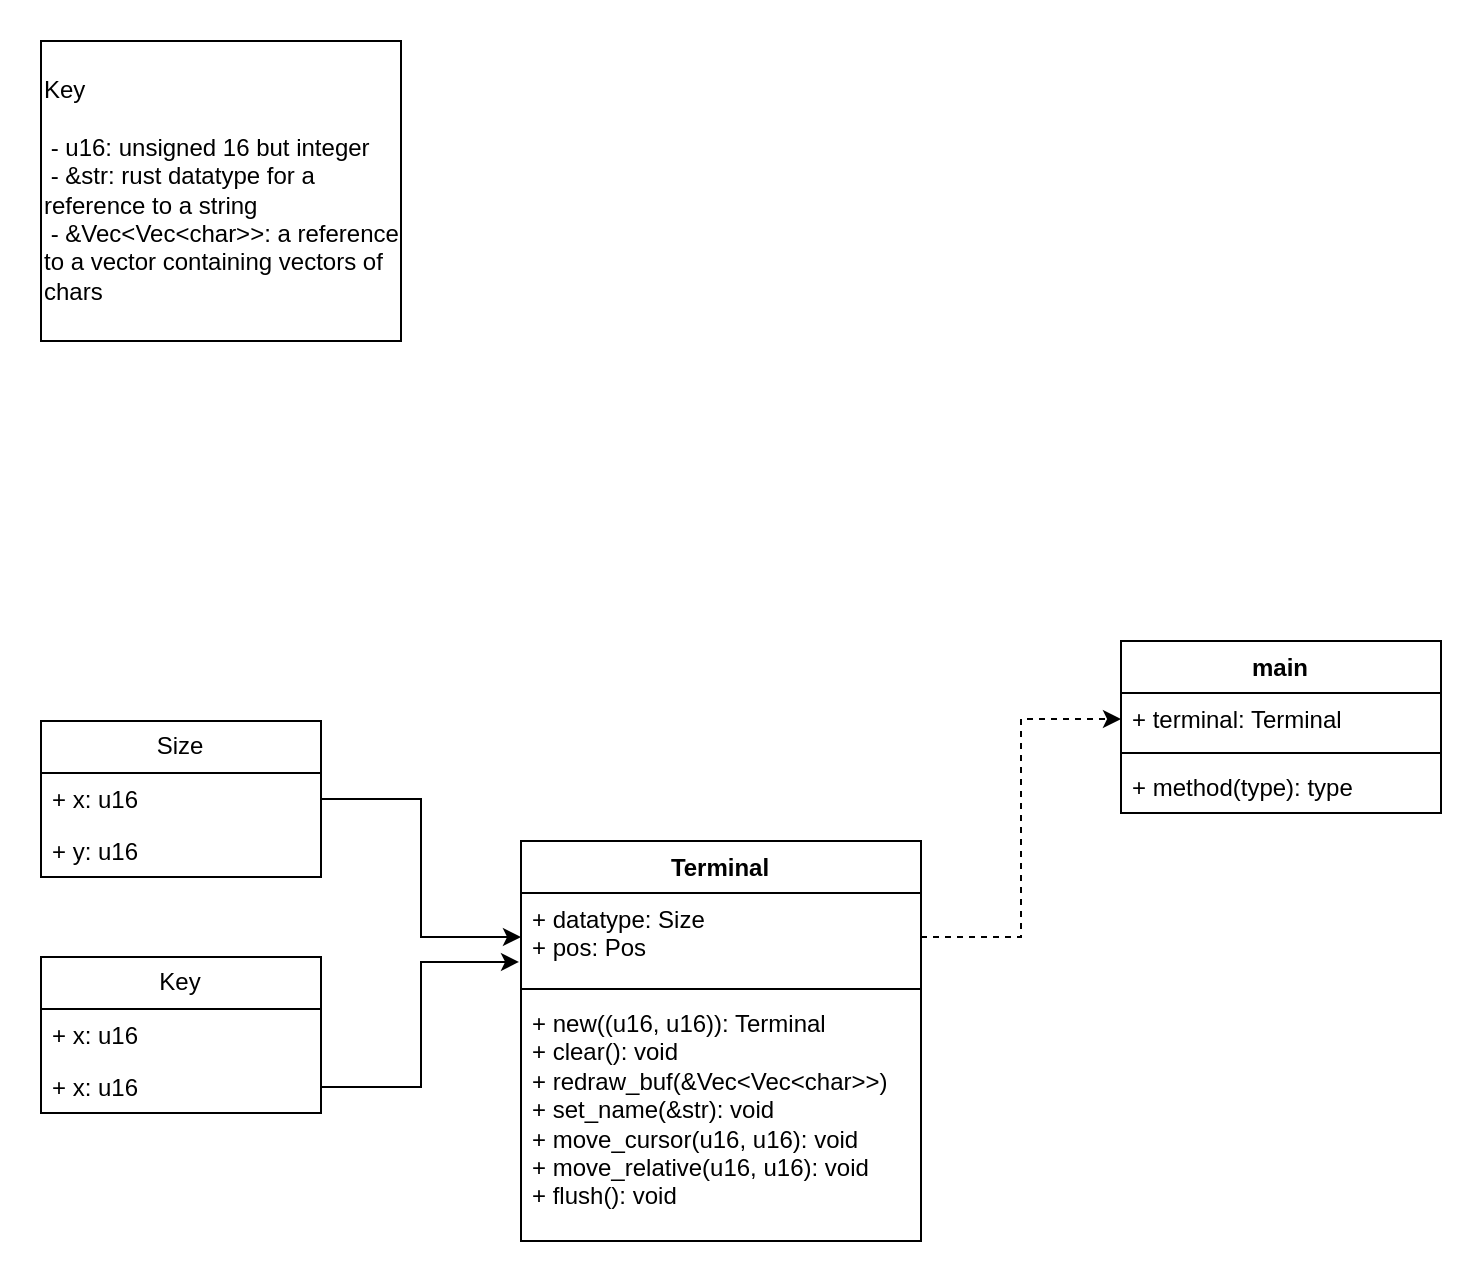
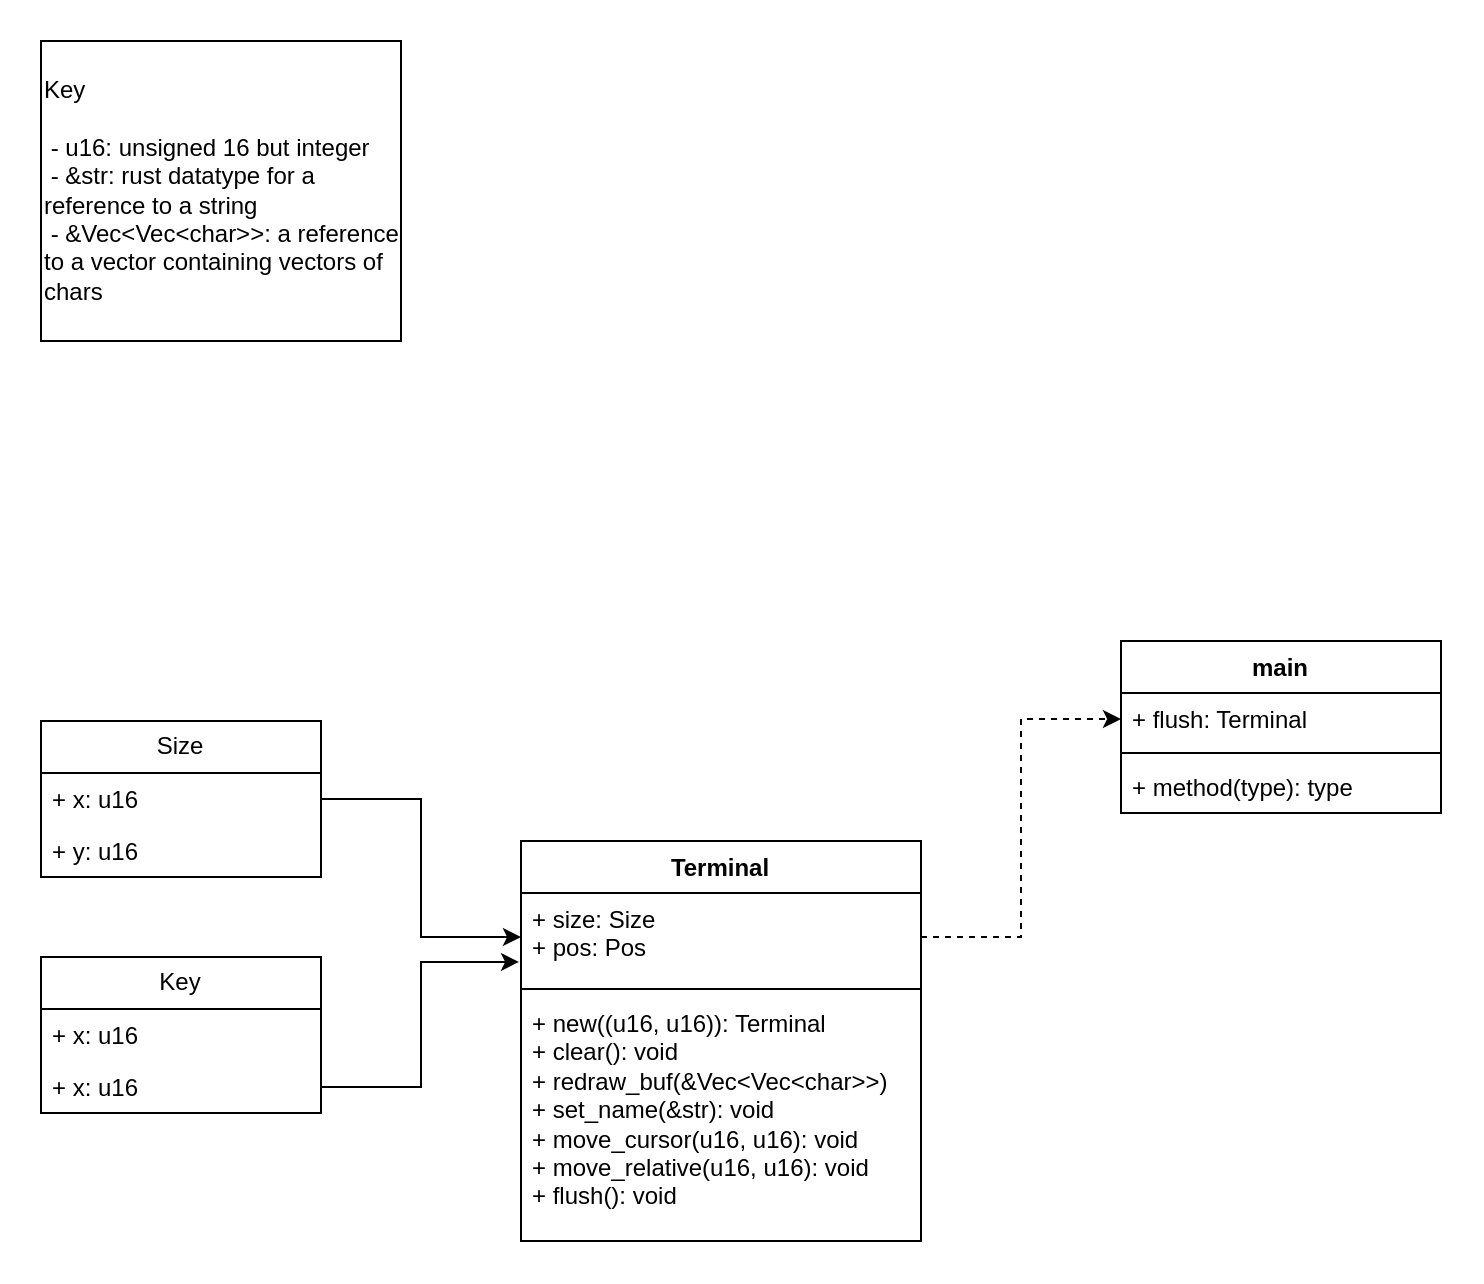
node "+ terminal: Terminal": label "+ terminal: Terminal" -> "+ flush: Terminal"
node "+ datatype: Size + pos: Pos": label "+ datatype: Size + pos: Pos" -> "+ size: Size + pos: Pos"
